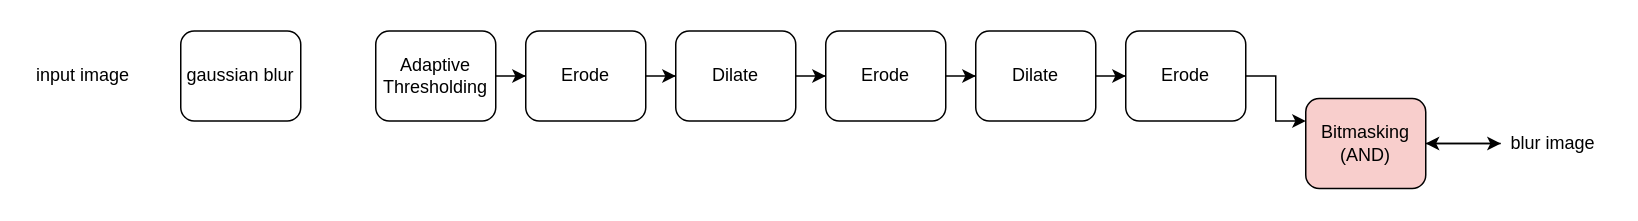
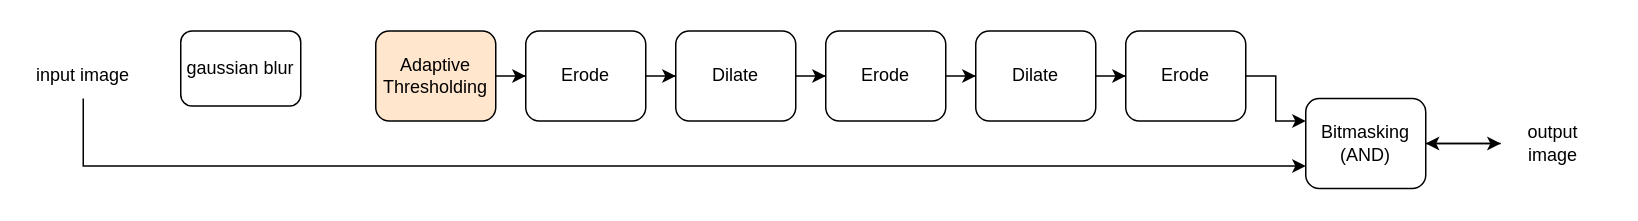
node "gaussian blur": size 120x90 -> 120x75
node "Adaptive Thresholding": fillcolor #ffffff -> #ffe6cc
node "Bitmasking (AND)": fillcolor #f8cecc -> #ffffff
node "blur image": label "blur image" -> "output image"
edge "input image" -> "Bitmasking (AND)": added
